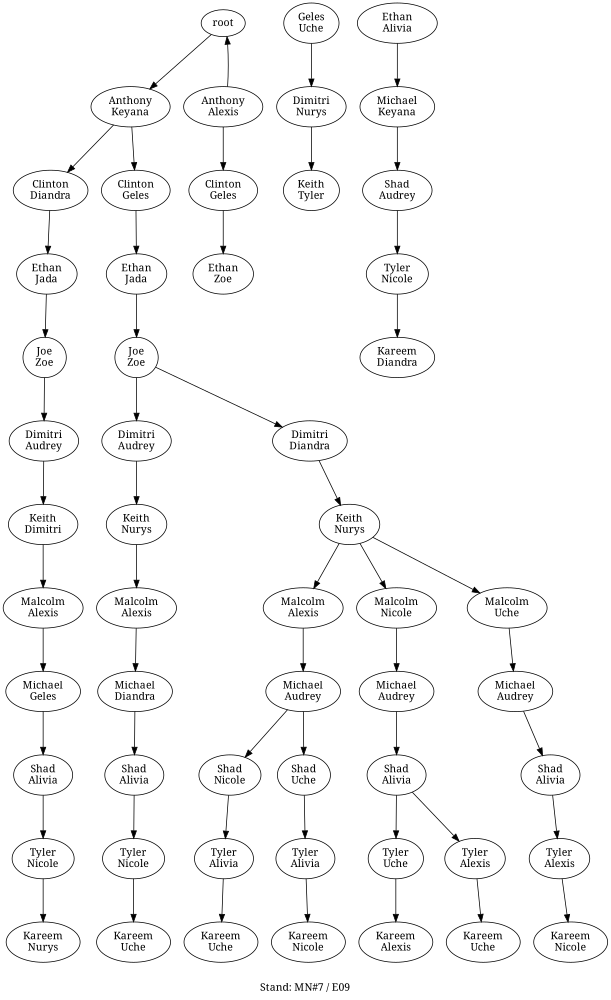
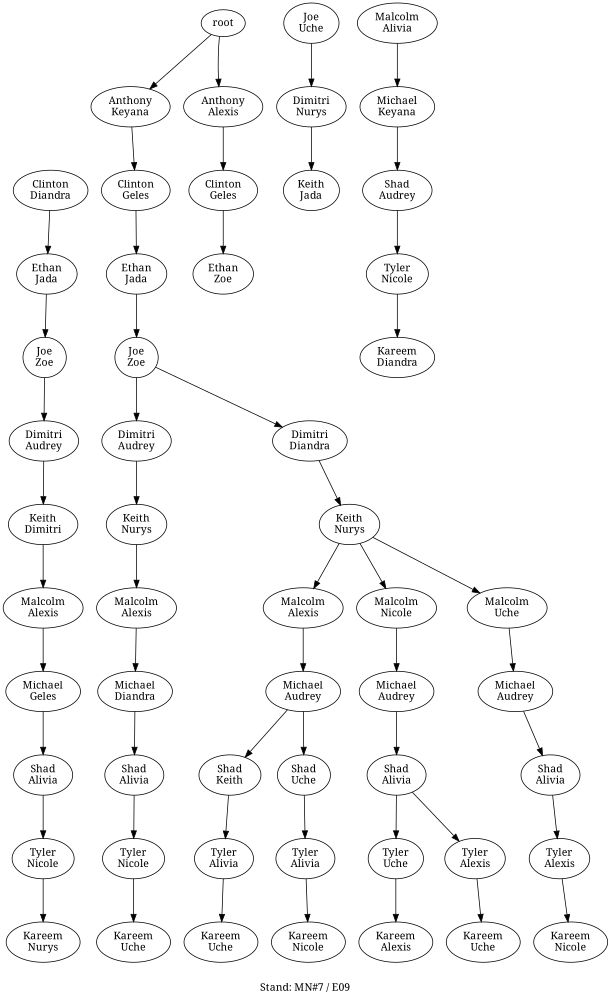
node "Geles Uche": label "Geles Uche" -> "Joe Uche"
node "Ethan Alivia": label "Ethan Alivia" -> "Malcolm Alivia"
edge "Anthony Alexis" -> "root": reversed
edge "Anthony Keyana" -> "Clinton Diandra": removed
node "Keith Tyler": label "Keith Tyler" -> "Keith Jada"
node "Shad Nicole": label "Shad Nicole" -> "Shad Keith"
